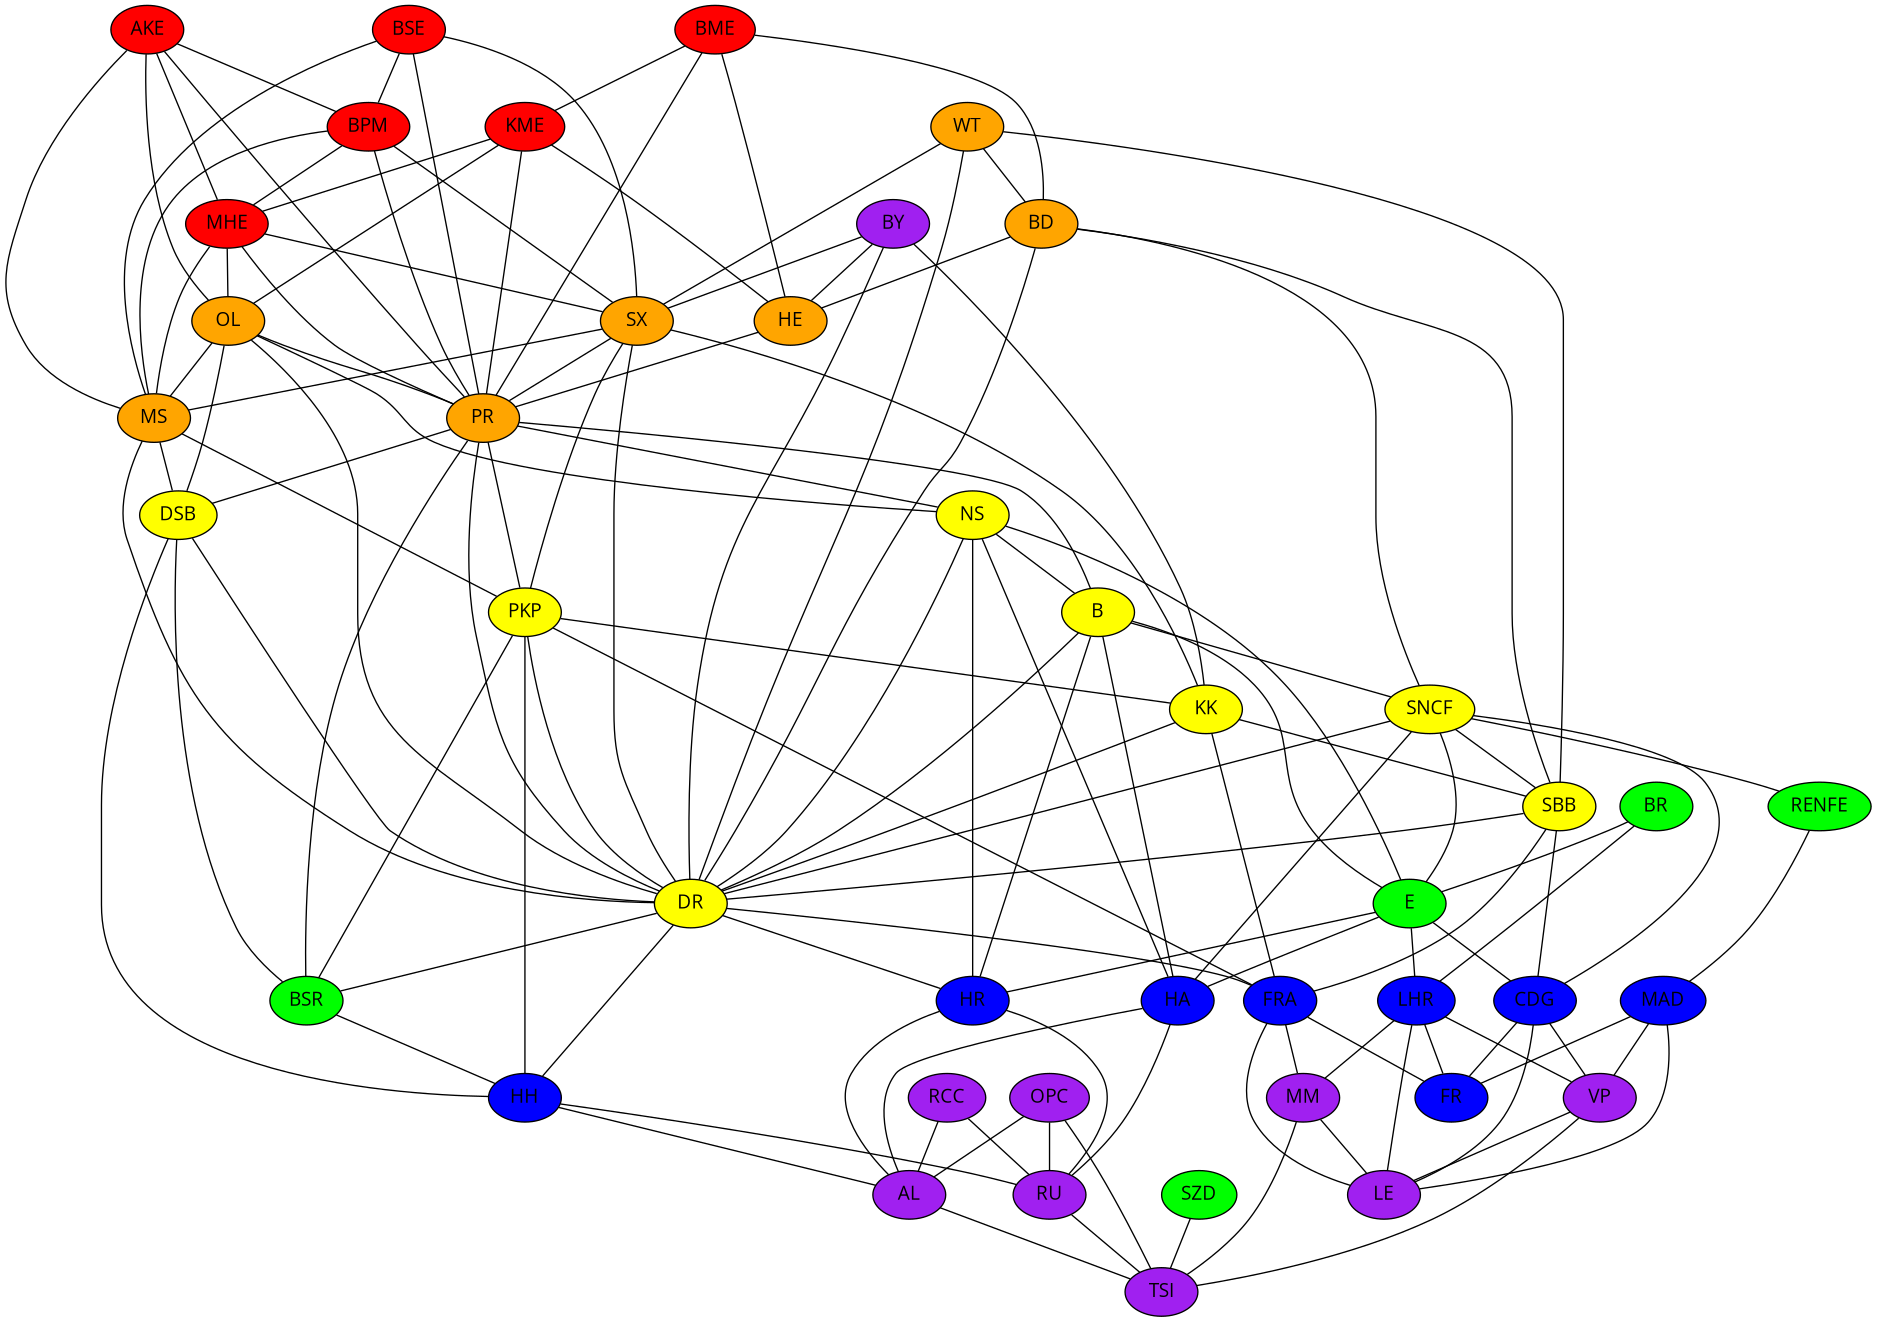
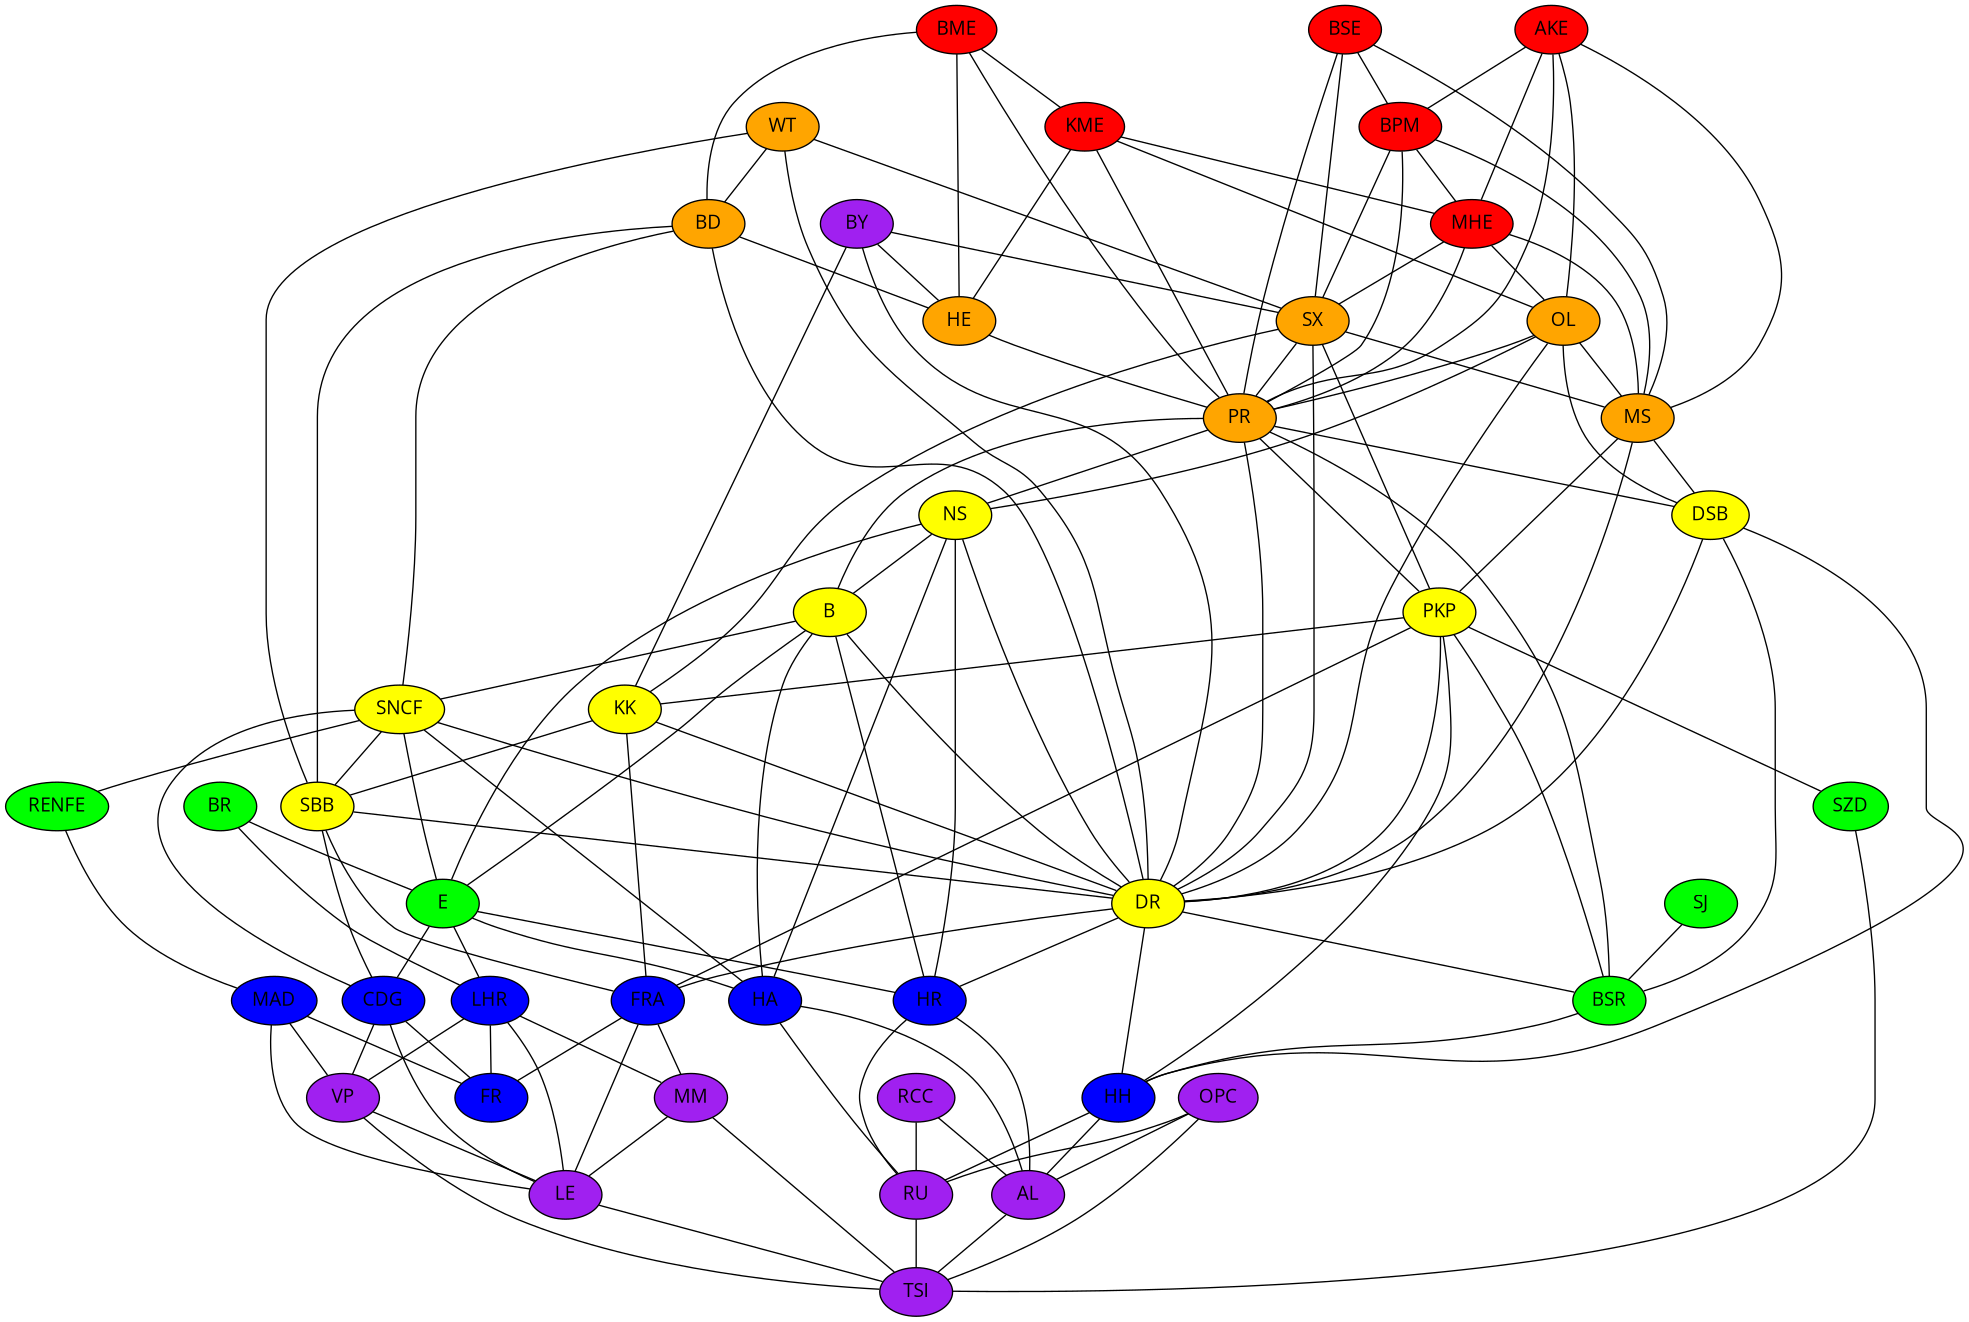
edge "PKP" -- "SZD": added
node "SJ": added
edge "LE" -- "TSI": added
